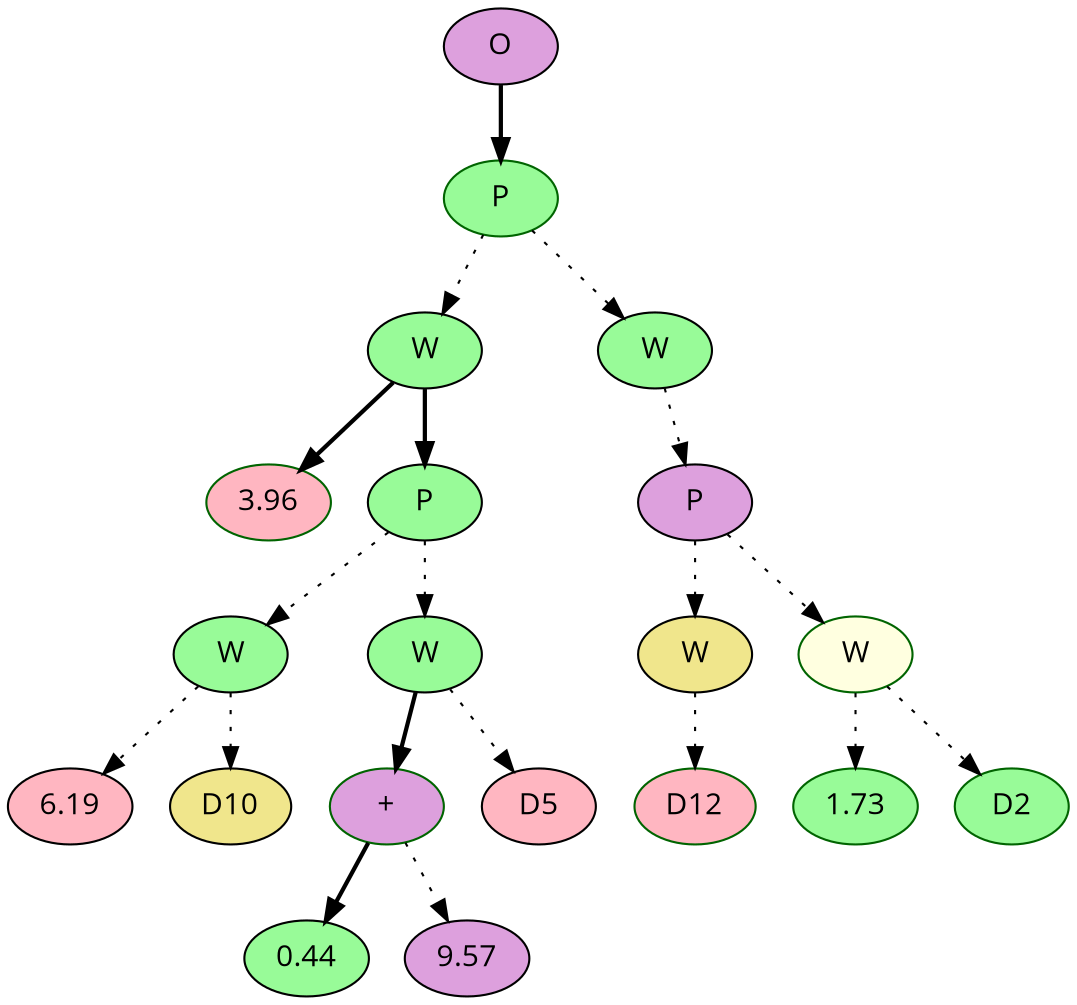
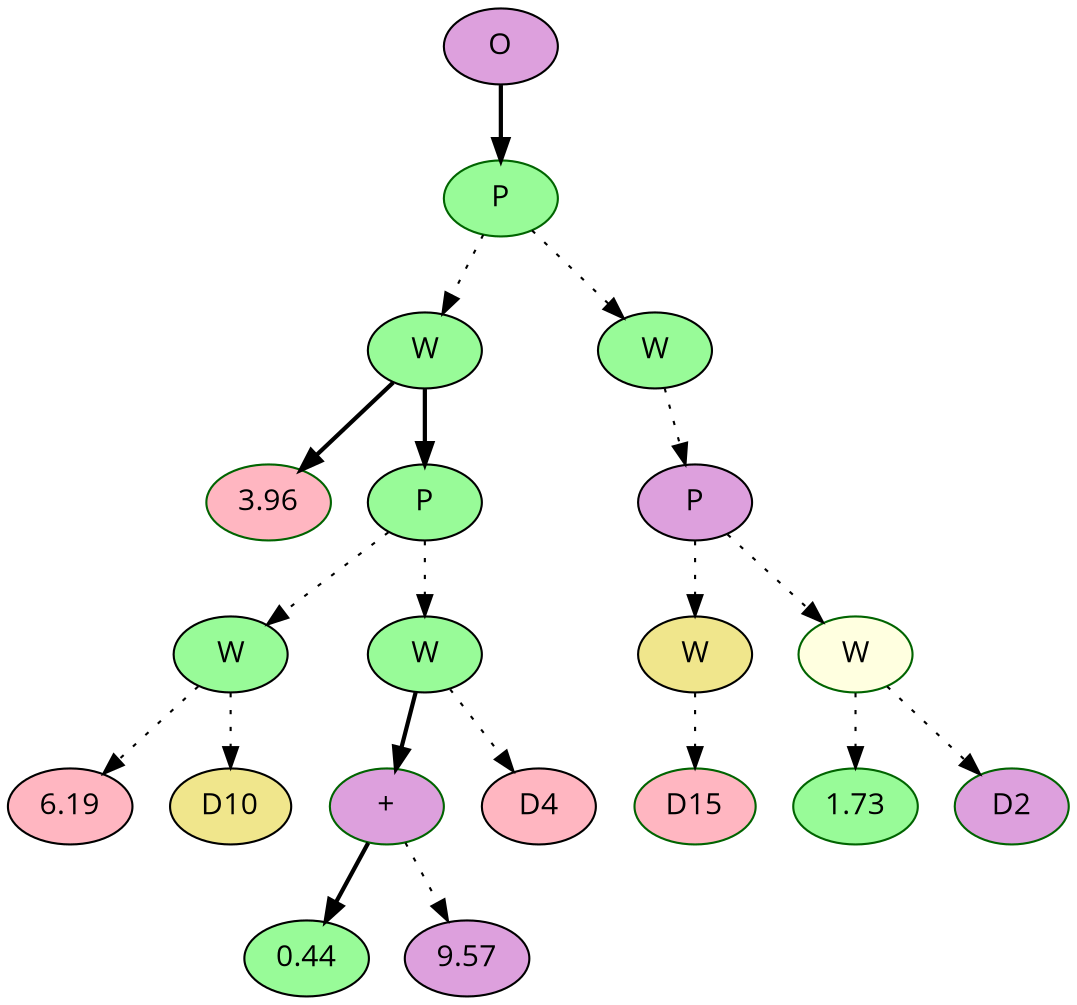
node "D5": label "D5" -> "D4"
node "D12": label "D12" -> "D15"
node "D2": fillcolor palegreen -> plum
